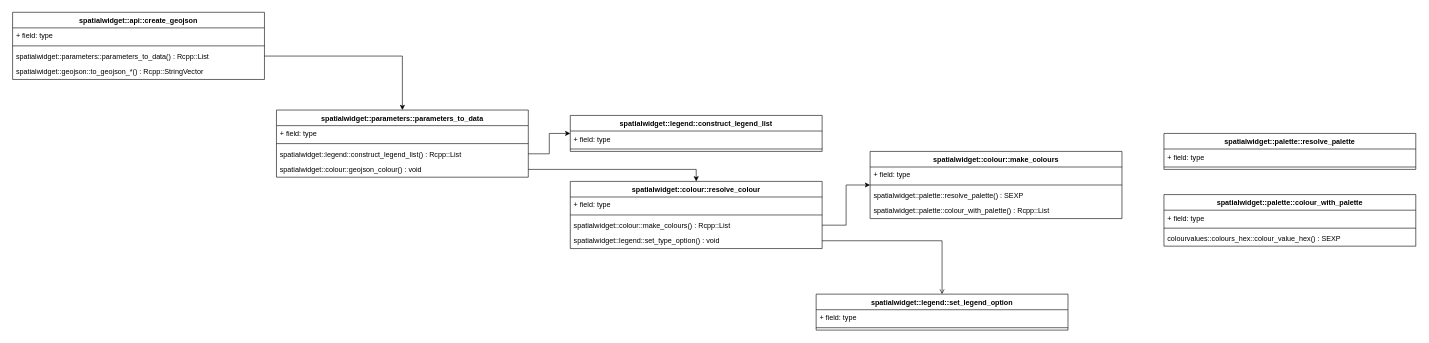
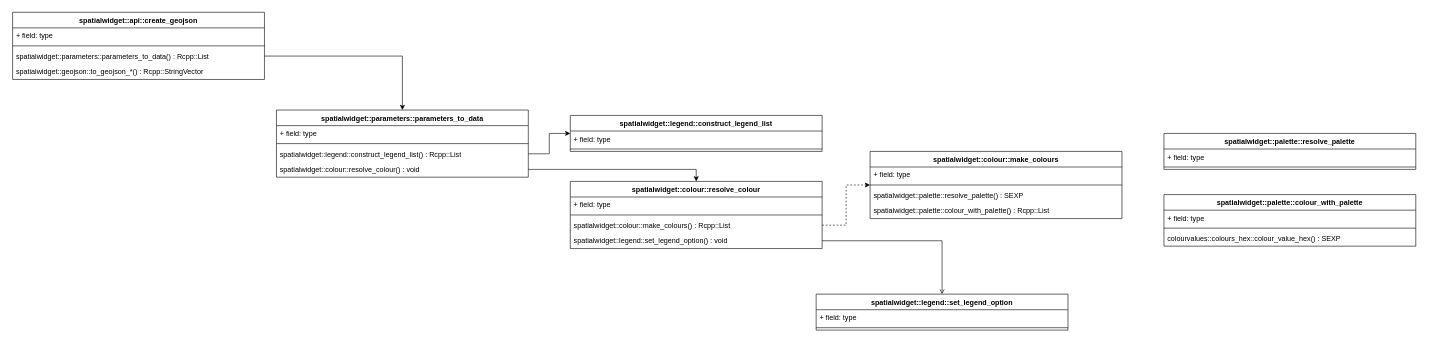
node "spatialwidget::colour::geojson_colour() : void": label "spatialwidget::colour::geojson_colour() : void" -> "spatialwidget::colour::resolve_colour() : void"
edge "spatialwidget::colour::make_colours() : Rcpp::List" -> "spatialwidget::colour::make_colours": style solid -> dashed
node "spatialwidget::legend::set_type_option() : void": label "spatialwidget::legend::set_type_option() : void" -> "spatialwidget::legend::set_legend_option() : void"
